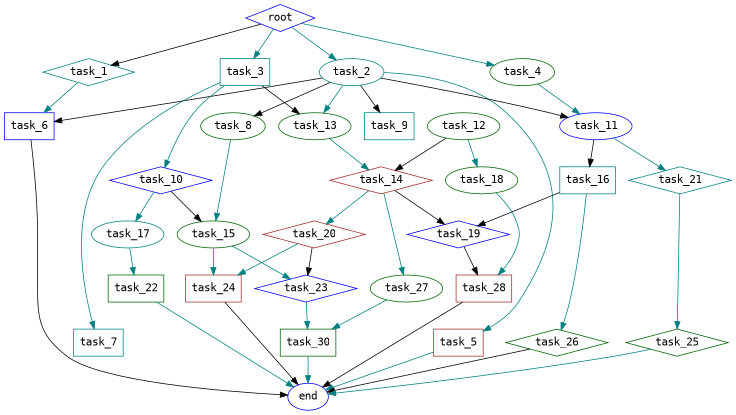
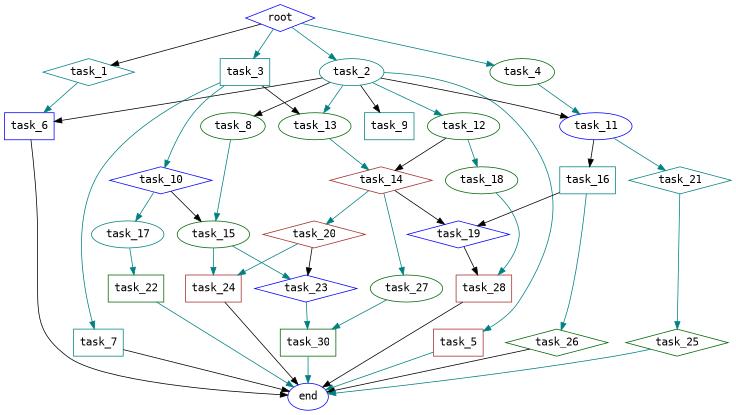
edge "task_2" -> "task_12": added
edge "task_7" -> "end": added
